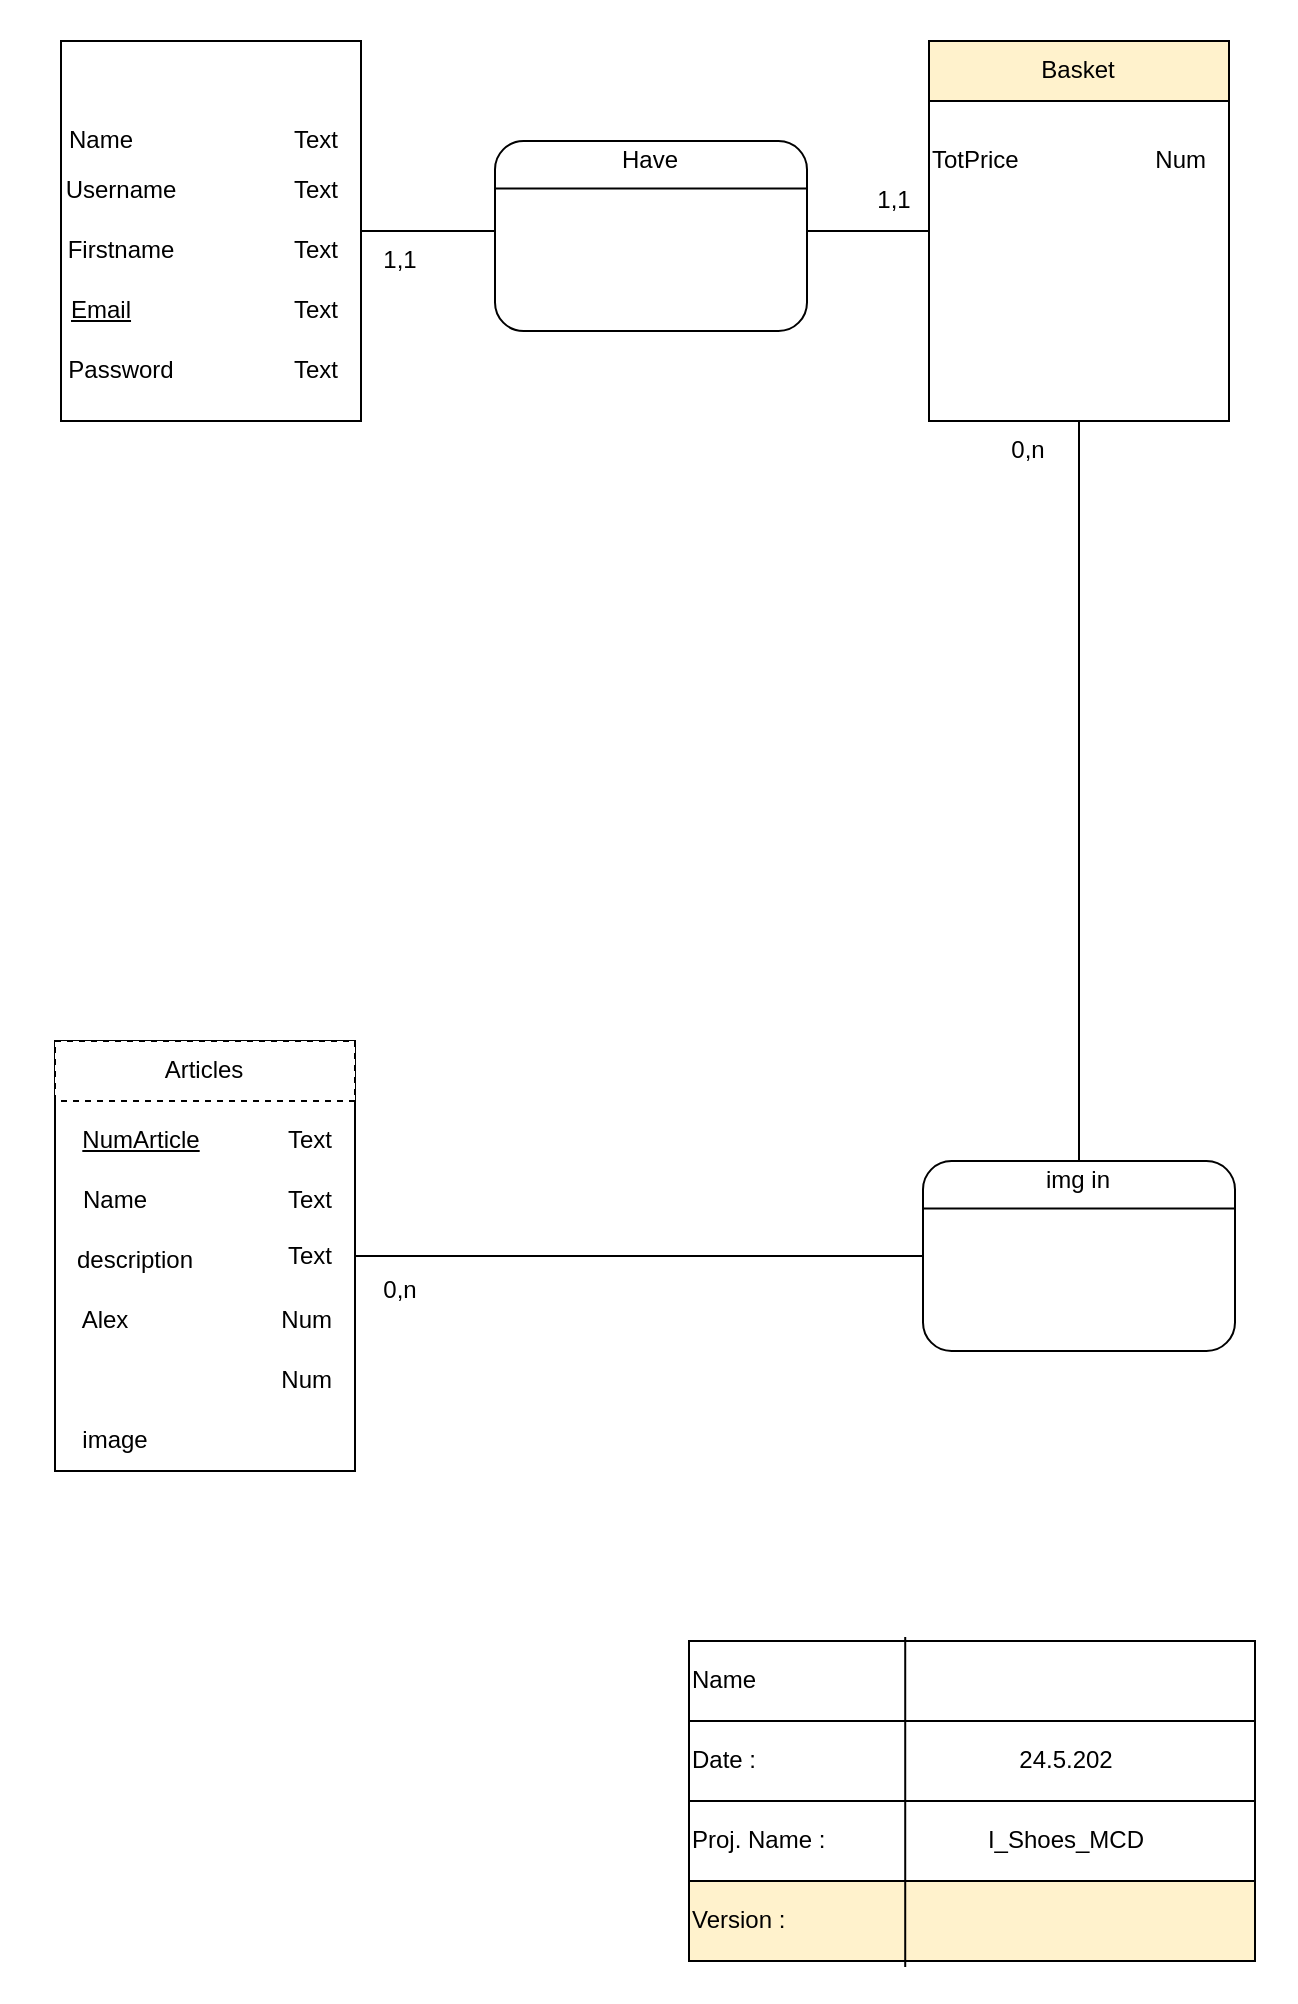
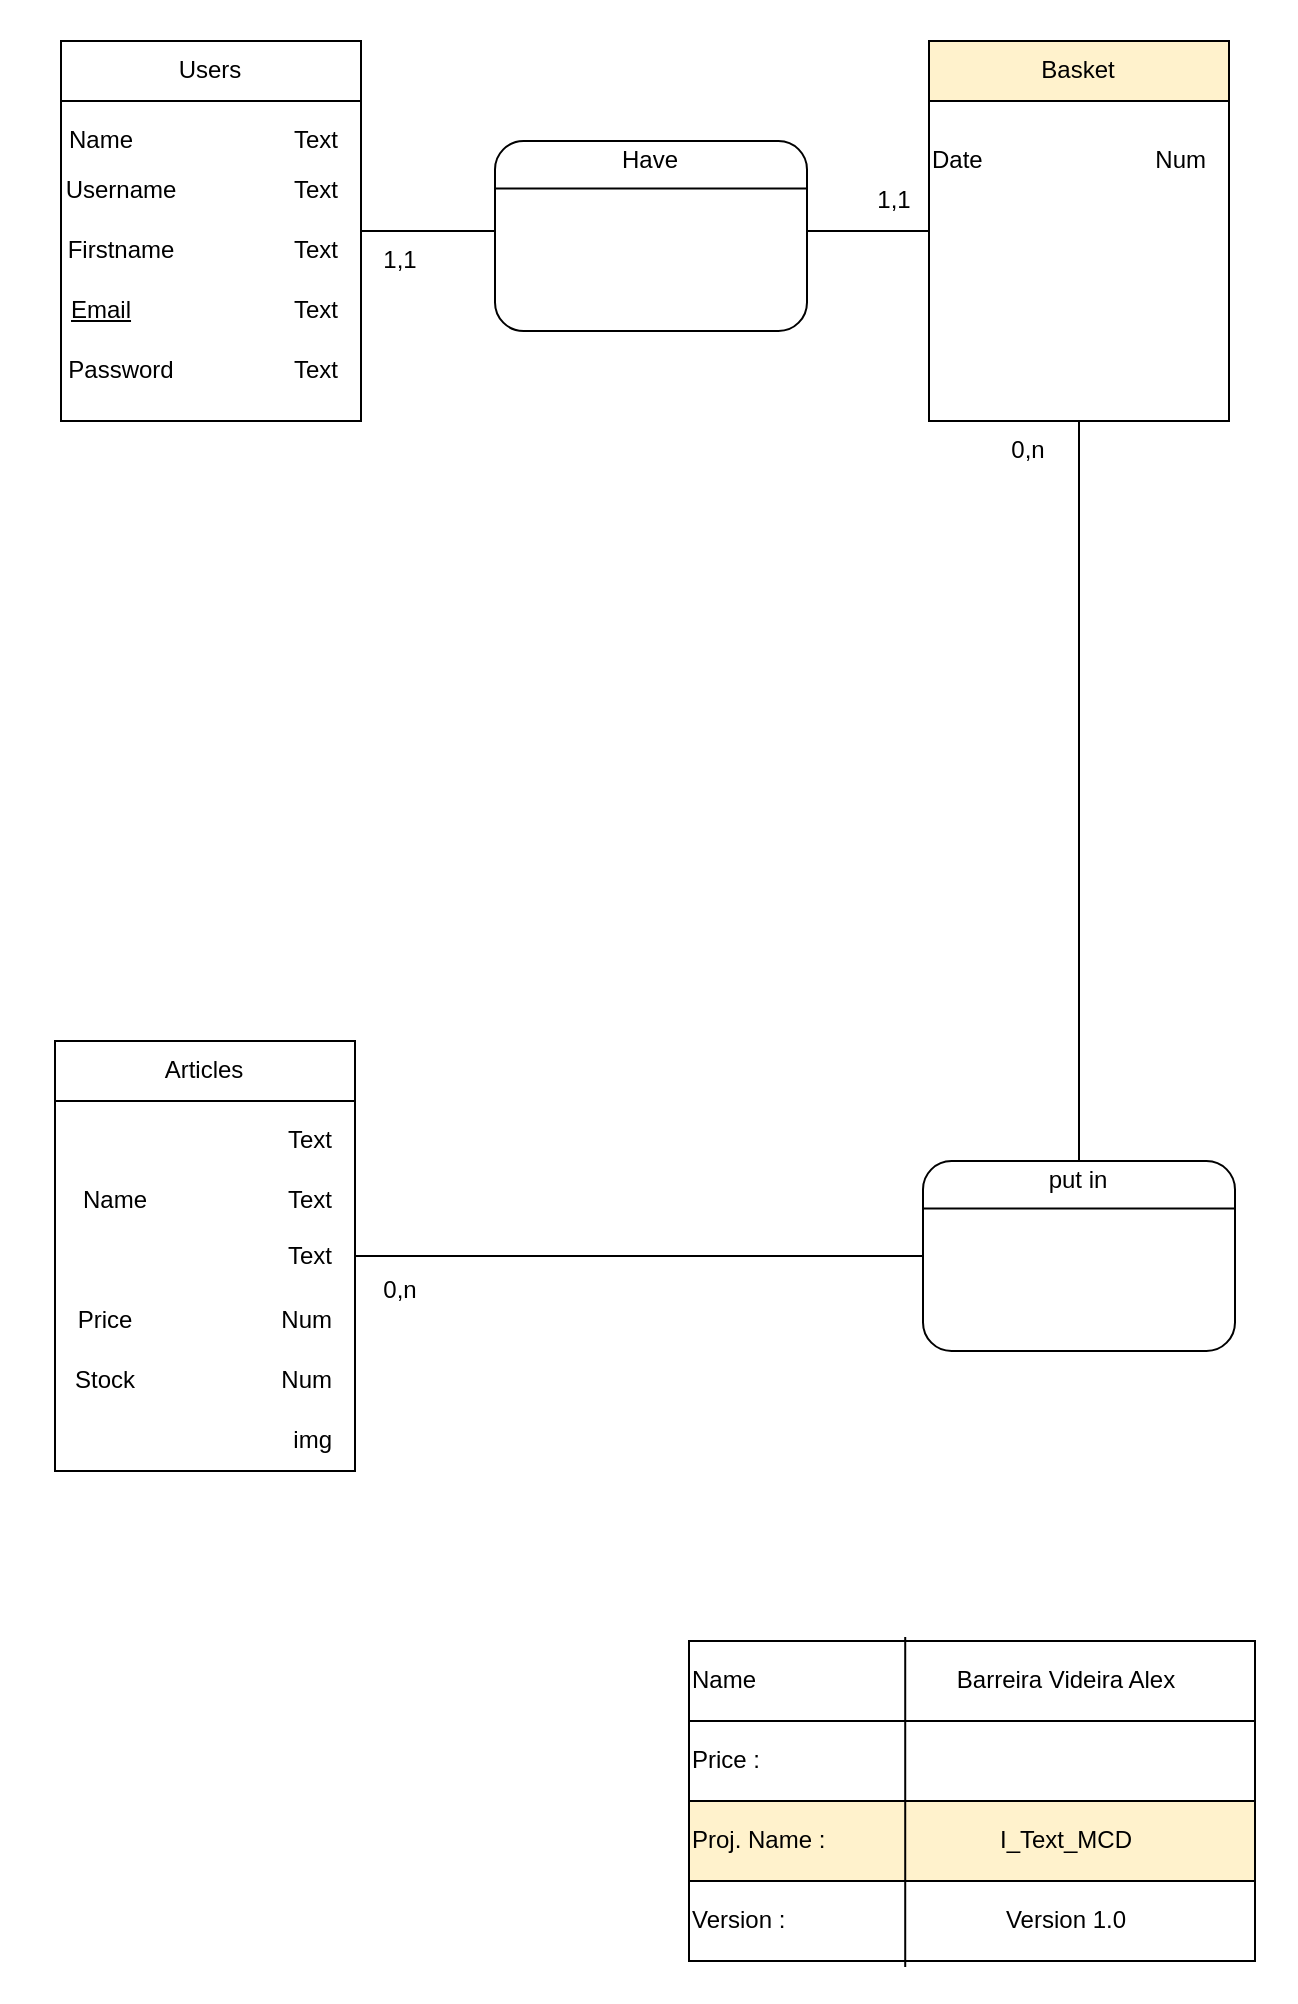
node "Users": added
node "TotPrice": label "TotPrice" -> "Date"
node "Articles": style dashed -> solid
node "NumArticle": removed
node "img in": label "img in" -> "put in"
node "description": removed
node "Alex": label "Alex" -> "Price"
node "Stock": added
node "image": removed
node "img": added
node "Barreira Videira Alex": added
node "Date :": label "Date :" -> "Price :"
node "24.5.202": removed
node "Proj. Name :": fillcolor #ffffff -> #fff2cc
node "I_Shoes_MCD": label "I_Shoes_MCD" -> "I_Text_MCD"
node "Version :": fillcolor #fff2cc -> #ffffff
node "Version 1.0": added
